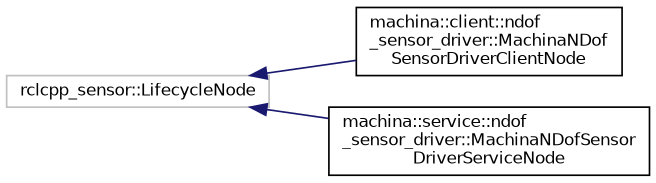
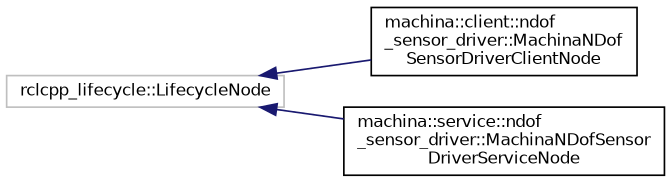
node "rclcpp_sensor::LifecycleNode": label "rclcpp_sensor::LifecycleNode" -> "rclcpp_lifecycle::LifecycleNode"
